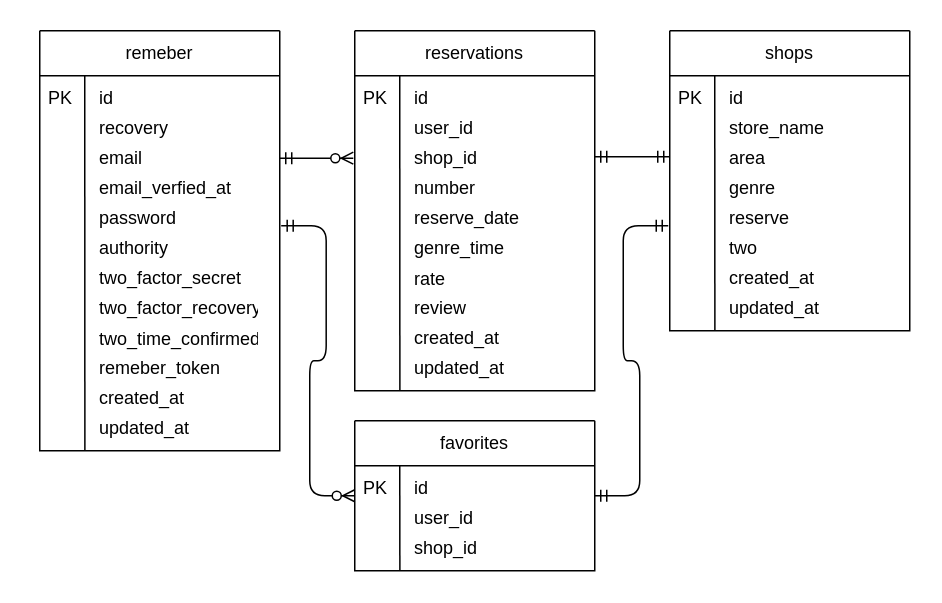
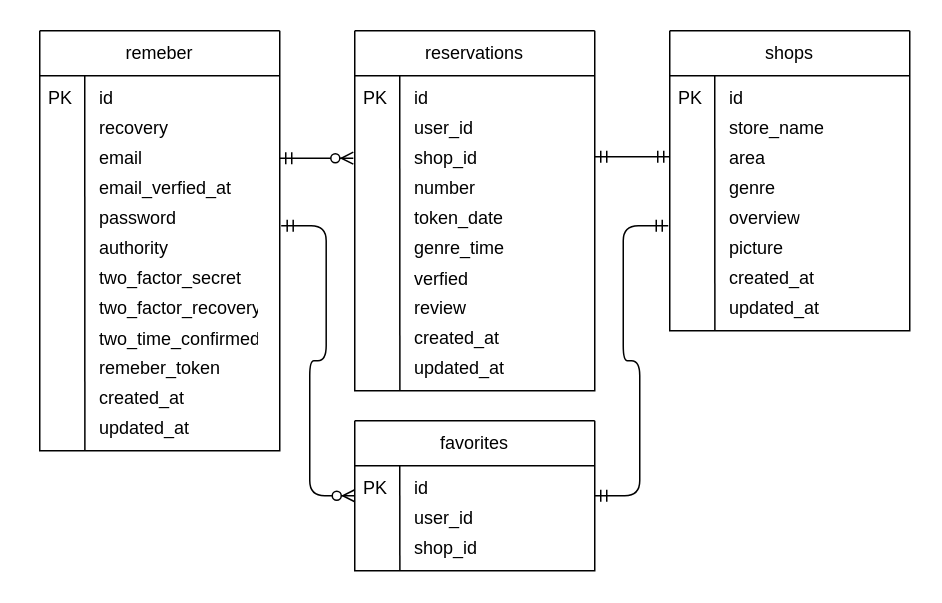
node "reserve_date": label "reserve_date" -> "token_date"
node "reserve": label "reserve" -> "overview"
node "two": label "two" -> "picture"
node "rate": label "rate" -> "verfied"
